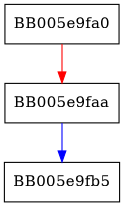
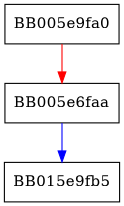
node "BB005e9faa": label "BB005e9faa" -> "BB005e6faa"
node "BB005e9fb5": label "BB005e9fb5" -> "BB015e9fb5"
